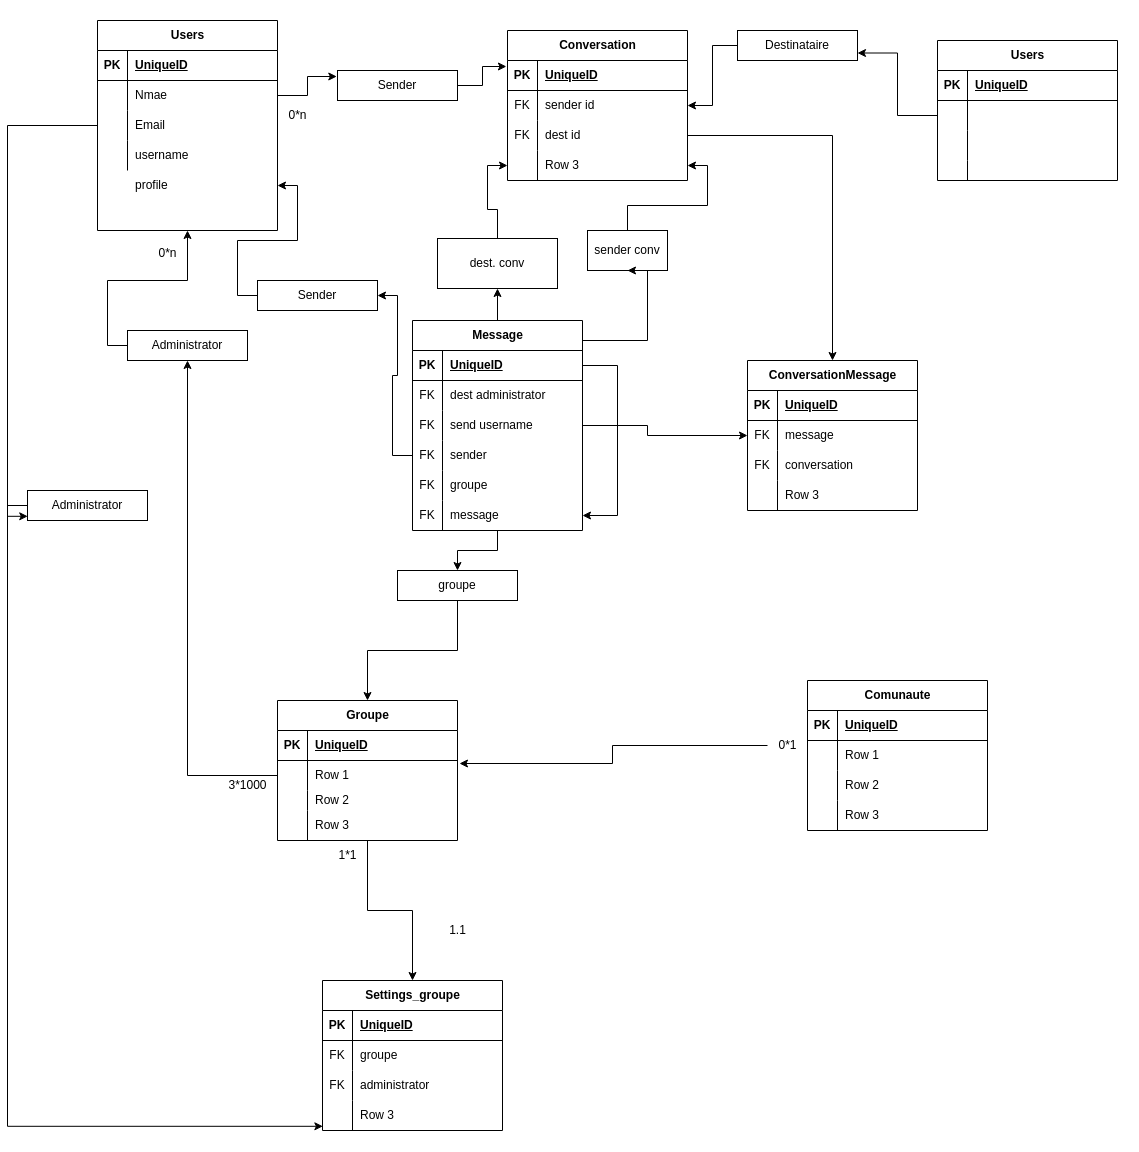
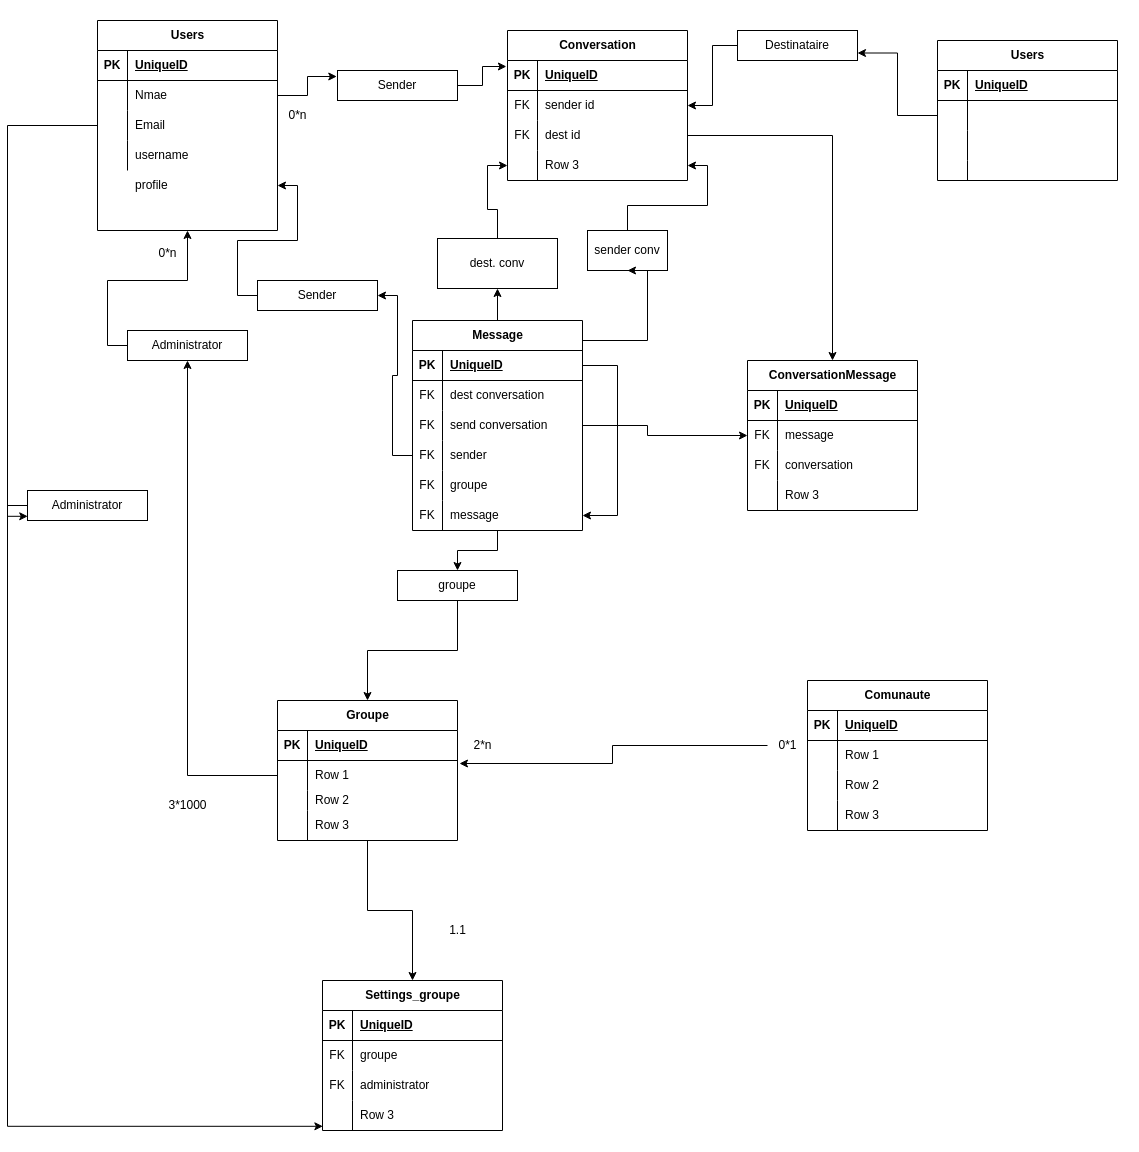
node "dest administrator": label "dest administrator" -> "dest conversation"
node "send username": label "send username" -> "send conversation"
node "2*n": added
node "3*1000": moved (248, 786) -> (188, 806)
node "1*1": removed
